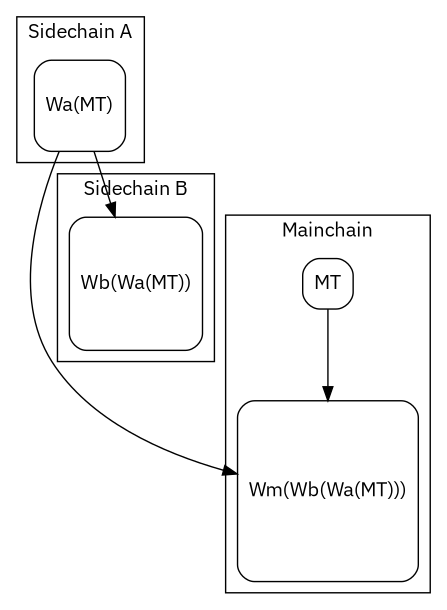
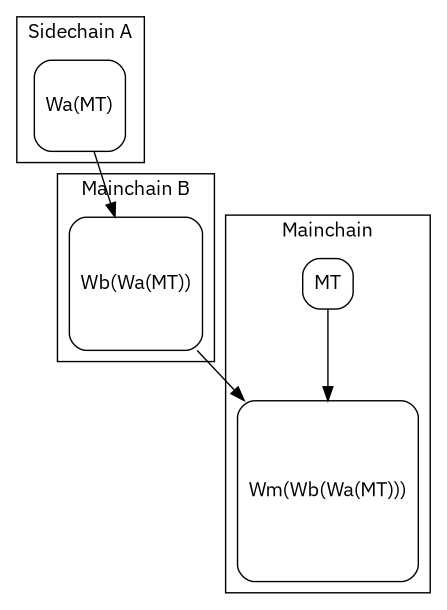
cluster "Sidechain B": label "Sidechain B" -> "Mainchain B"
edge "Wa(MT)" -> "Wm(Wb(Wa(MT)))": now "Wb(Wa(MT))" -> "Wm(Wb(Wa(MT)))"
